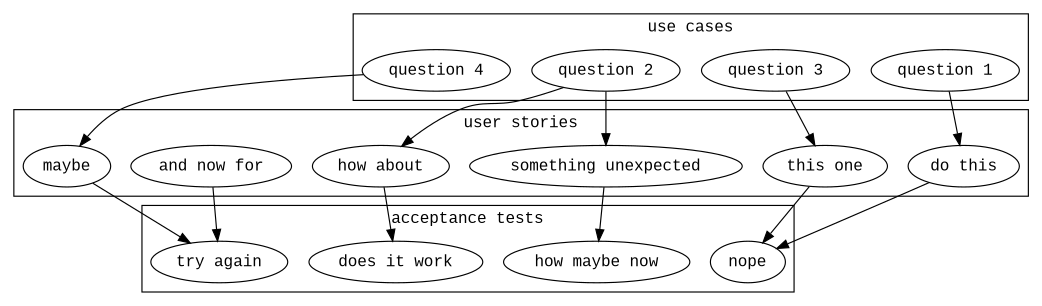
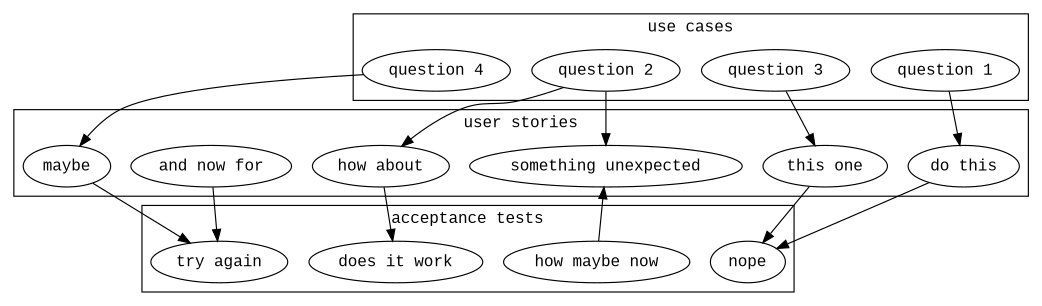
edge "something unexpected" -> "how maybe now": reversed
